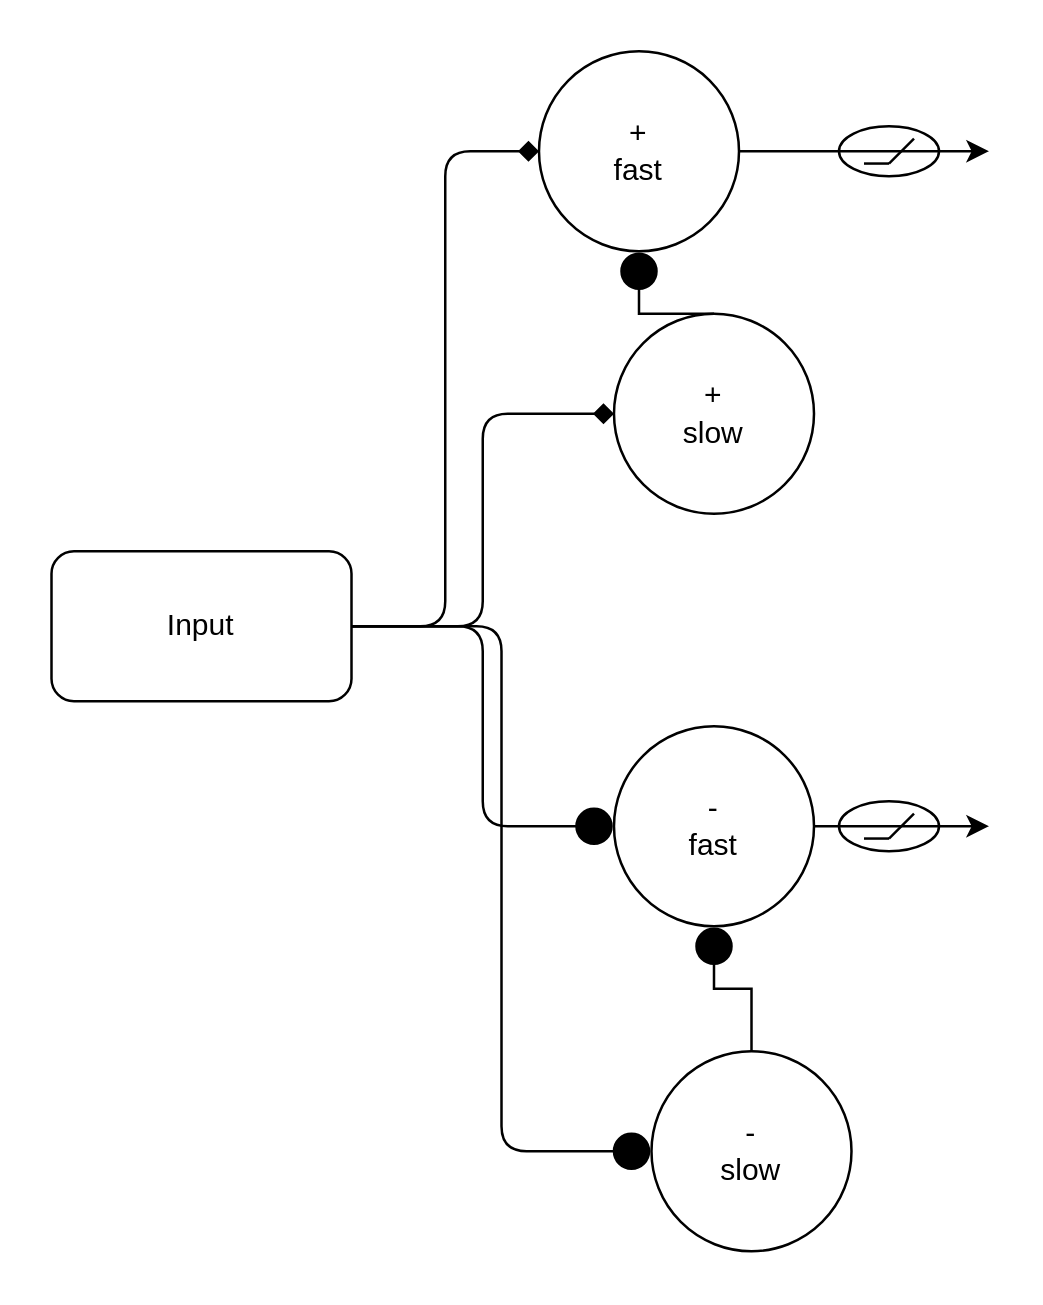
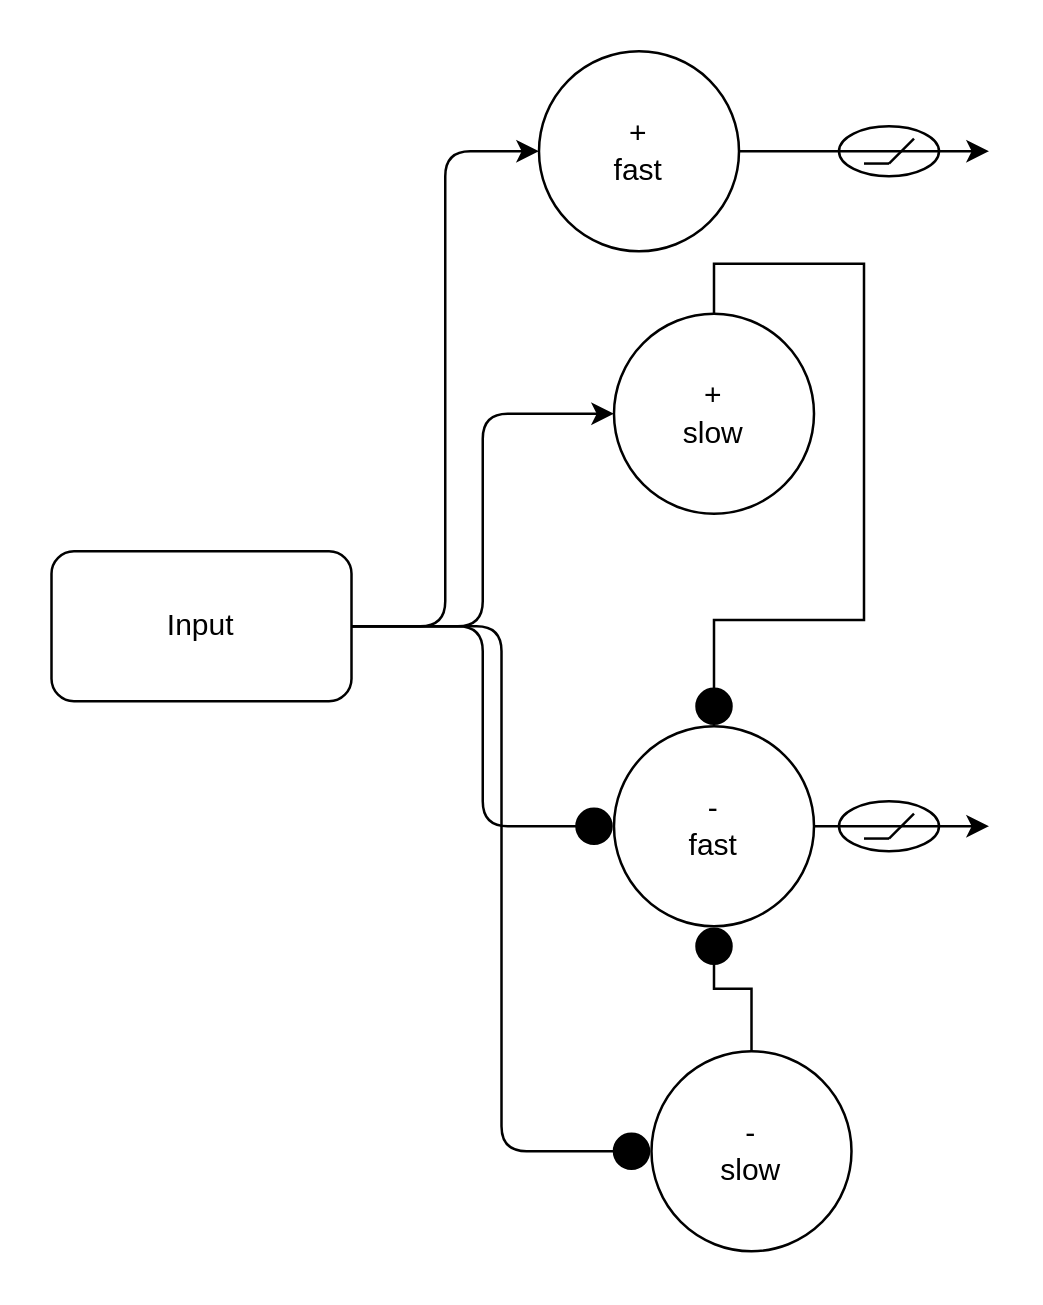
edge "Input" -> "+ fast": arrowhead diamond -> classic
edge "+ slow" -> "+ fast": now "+ slow" -> "- fast"
edge "Input" -> "+ slow": arrowhead diamond -> classic
